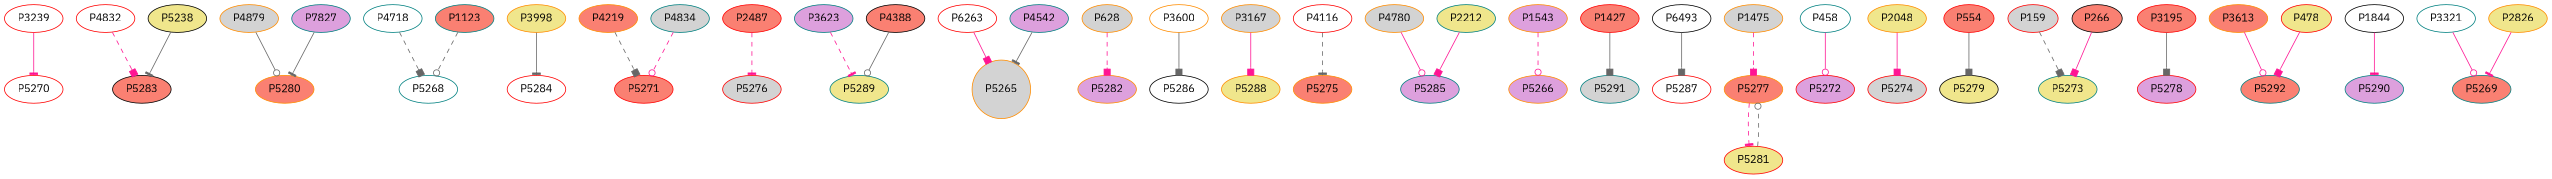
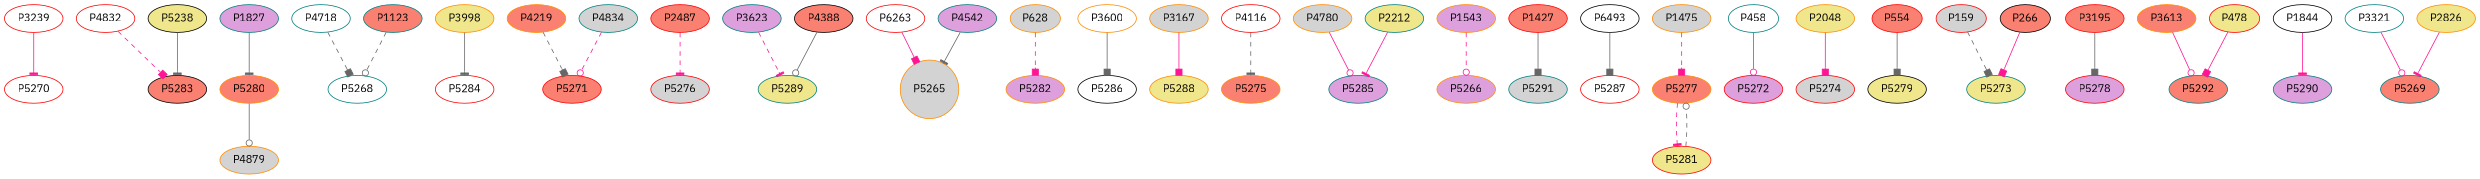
node "P7827": label "P7827" -> "P1827"
edge "P4879" -> "P5280": reversed
edge "P2212" -> "P5285": arrowhead box -> tee
